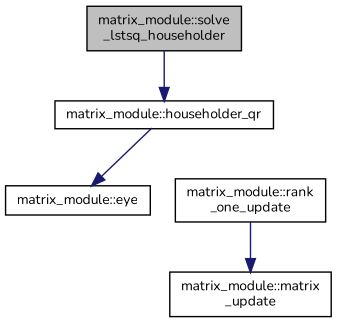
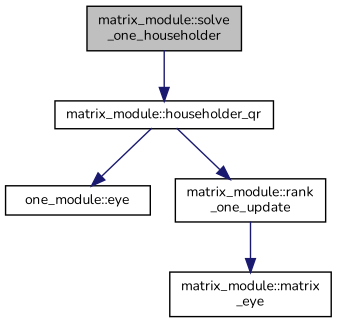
node "matrix_module::solve _lstsq_householder": label "matrix_module::solve _lstsq_householder" -> "matrix_module::solve _one_householder"
edge "matrix_module::householder_qr" -> "matrix_module::rank _one_update": added
node "matrix_module::eye": label "matrix_module::eye" -> "one_module::eye"
node "matrix_module::matrix _update": label "matrix_module::matrix _update" -> "matrix_module::matrix _eye"
